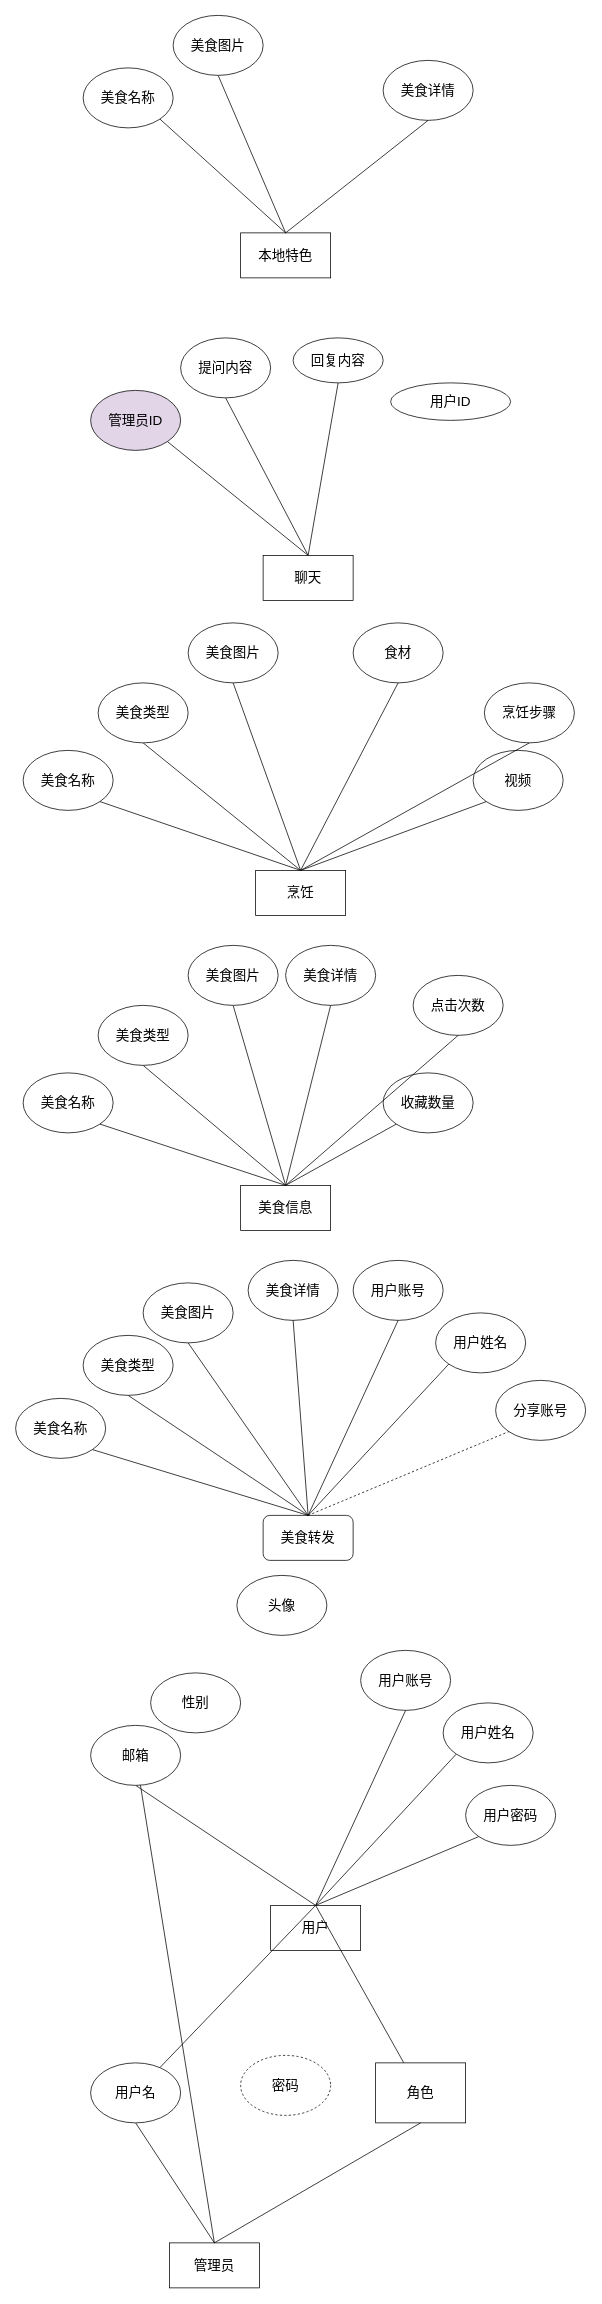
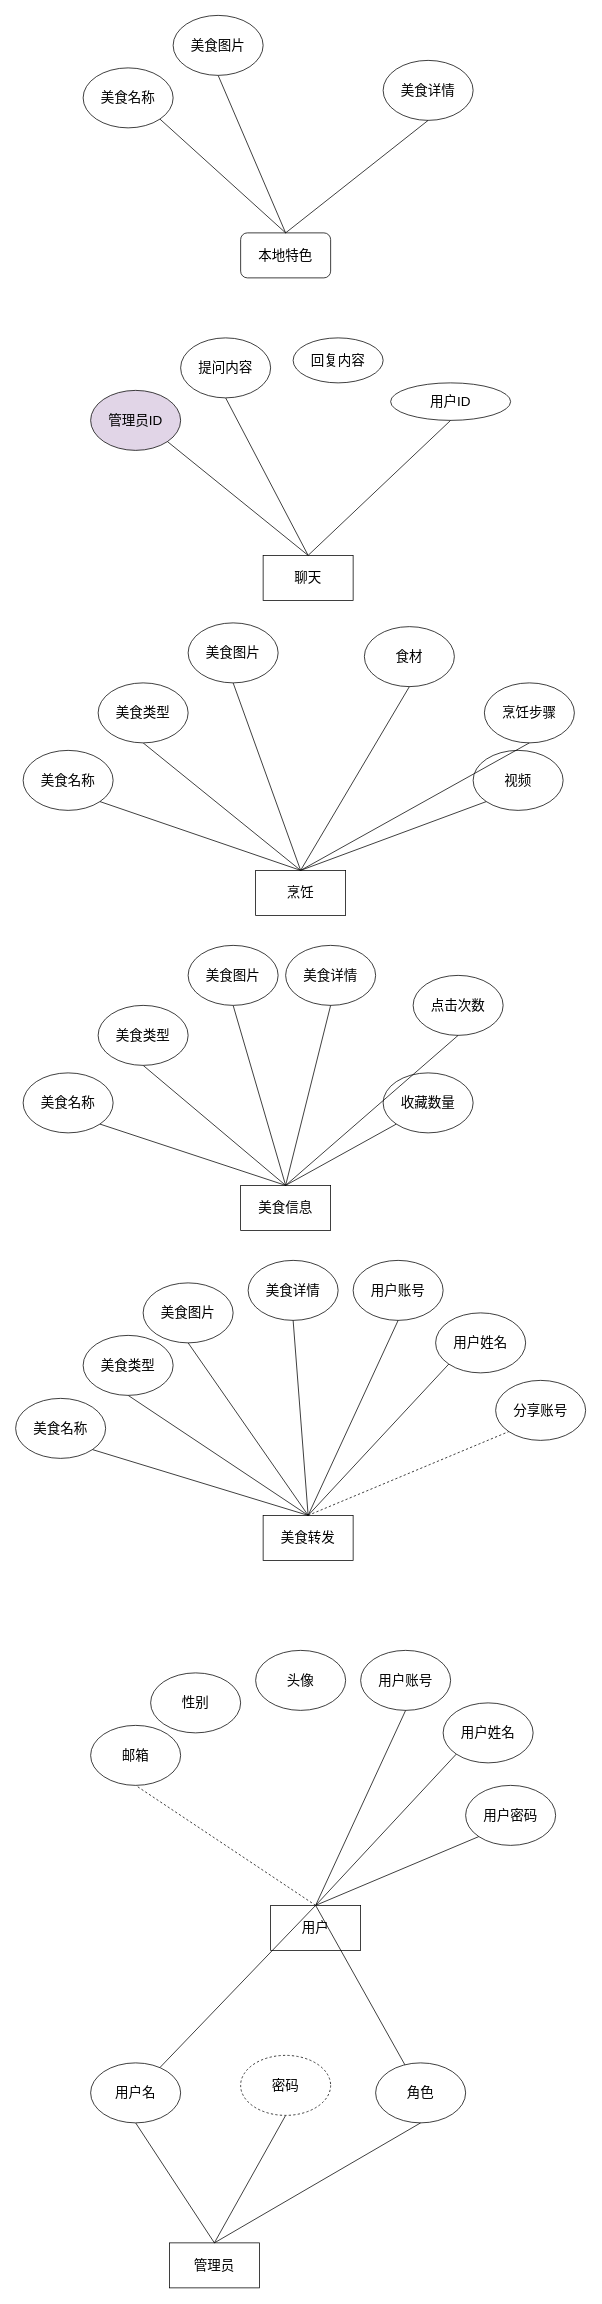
node "本地特色": shape rectangle -> rounded rectangle
edge "回复内容" -- "聊天": removed
edge "用户ID" -- "聊天": added
node "食材": moved (398, 653) -> (409, 657)
node "美食转发": shape rounded rectangle -> rectangle
node "头像": moved (282, 1605) -> (300, 1680)
edge "邮箱" -- "用户": style solid -> dashed
edge "邮箱" -- "管理员": now "密码" -- "管理员"
node "角色": shape rectangle -> ellipse
